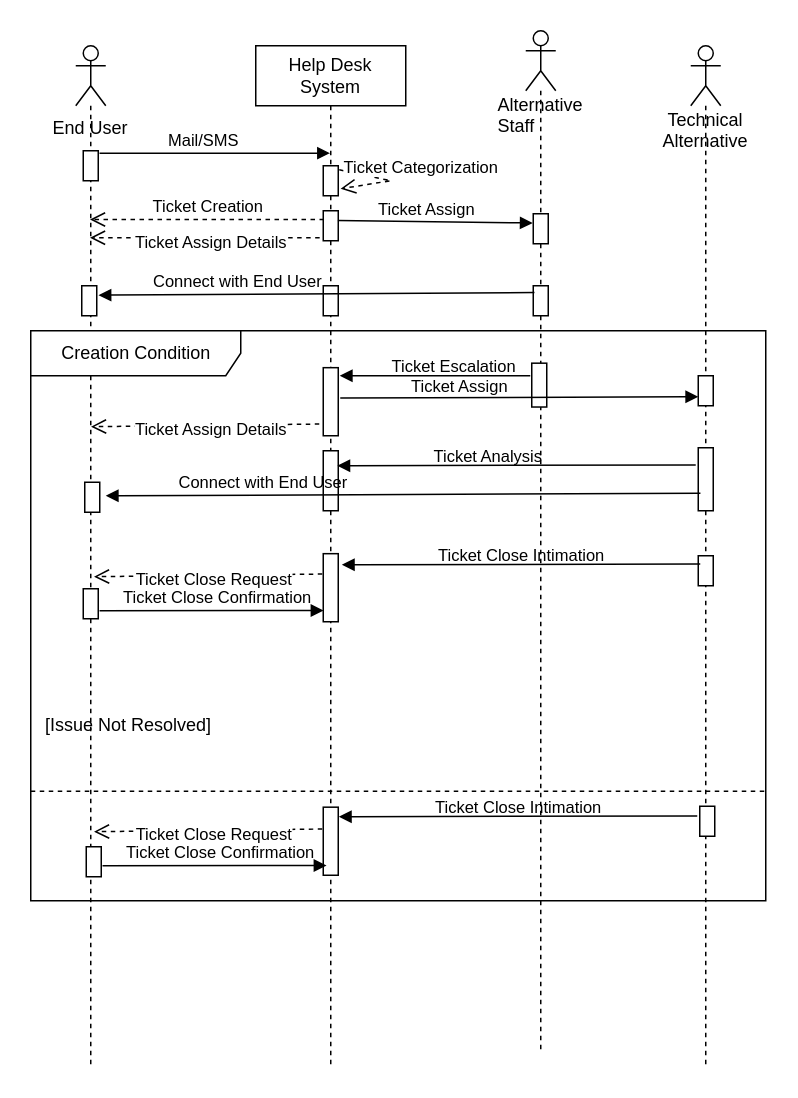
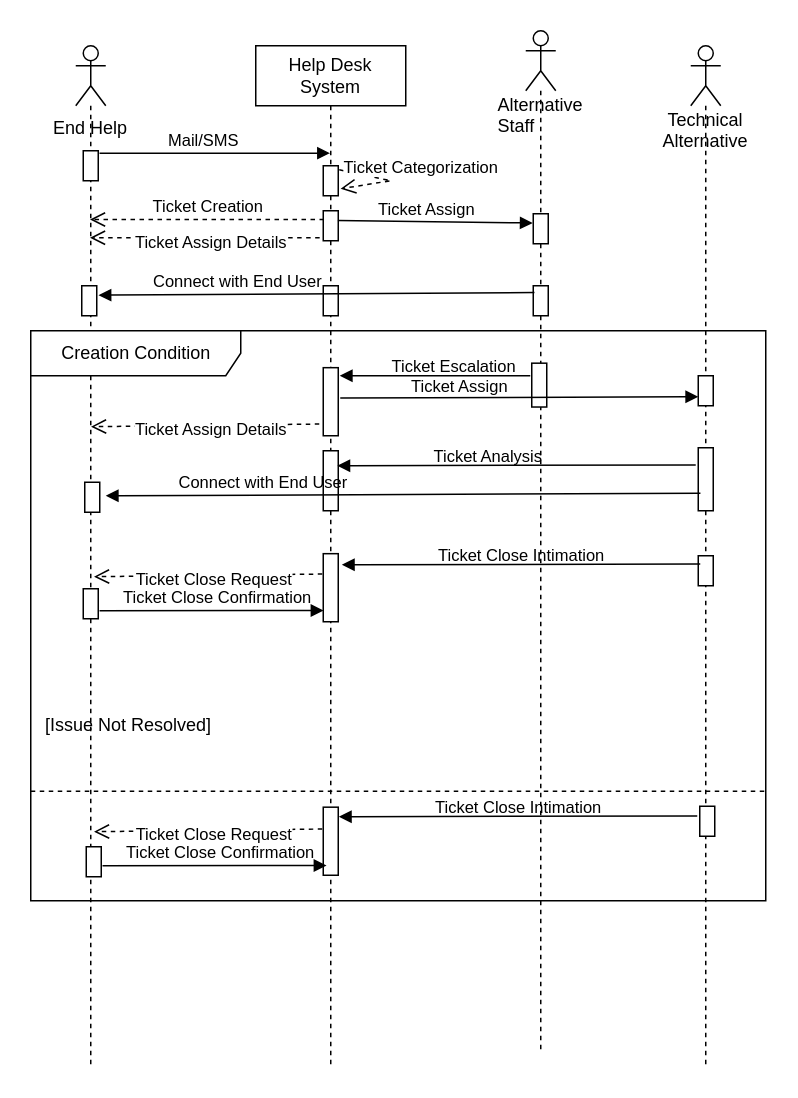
node "End User": label "End User" -> "End Help"
